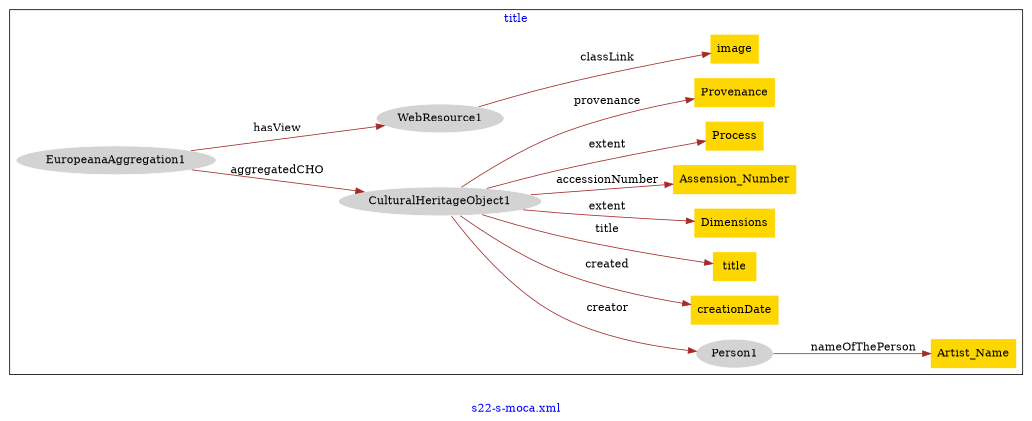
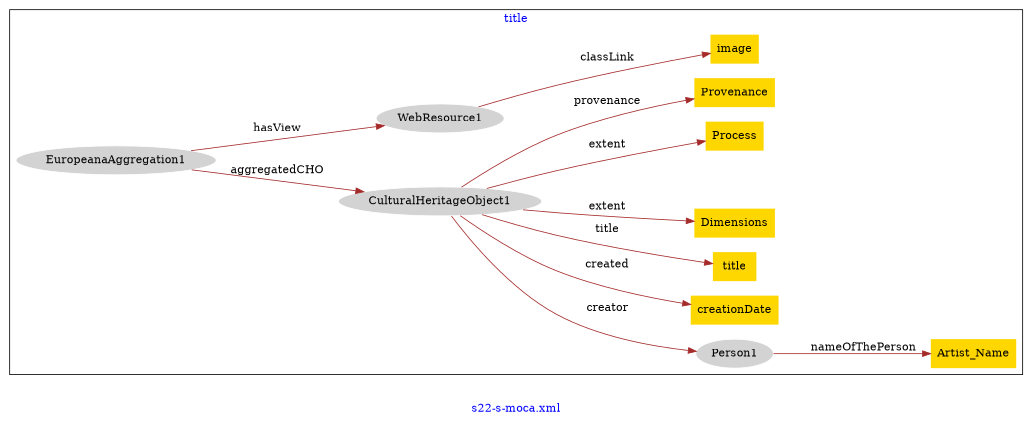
node "Assension_Number": removed
